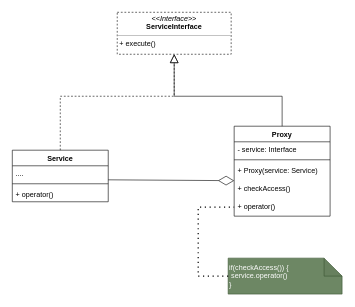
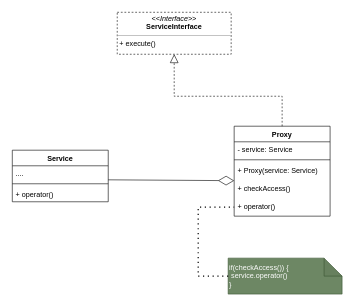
edge "Service" -> "<<Interface>> ServiceInterface + execute()": removed
edge "Proxy" -> "<<Interface>> ServiceInterface + execute()": style solid -> dashed
node "- service: Interface": label "- service: Interface" -> "- service: Service"
